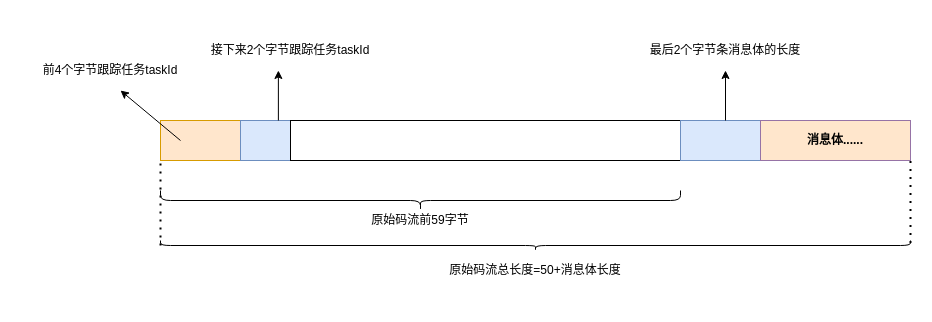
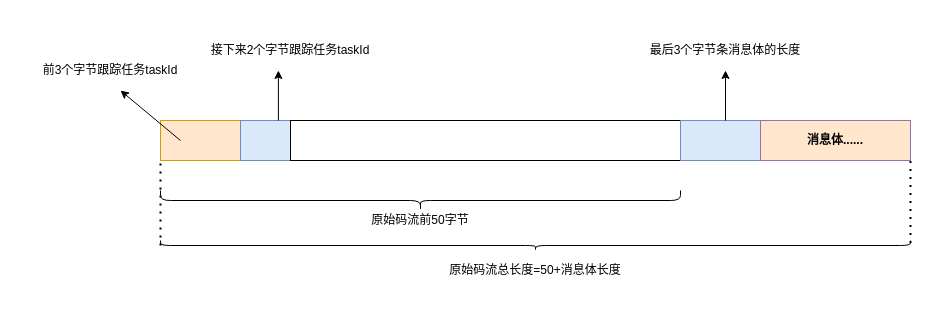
node "最后2个字节条消息体的长度": label "最后2个字节条消息体的长度" -> "最后3个字节条消息体的长度"
node "前4个字节跟踪任务taskId": label "前4个字节跟踪任务taskId" -> "前3个字节跟踪任务taskId"
node "原始码流前59字节": label "原始码流前59字节" -> "原始码流前50字节"
